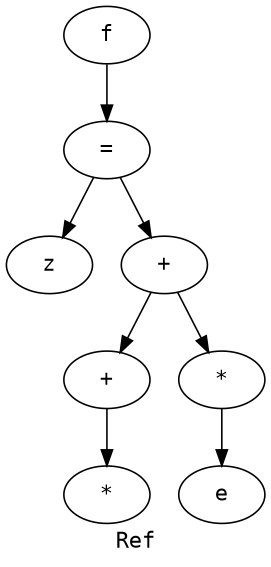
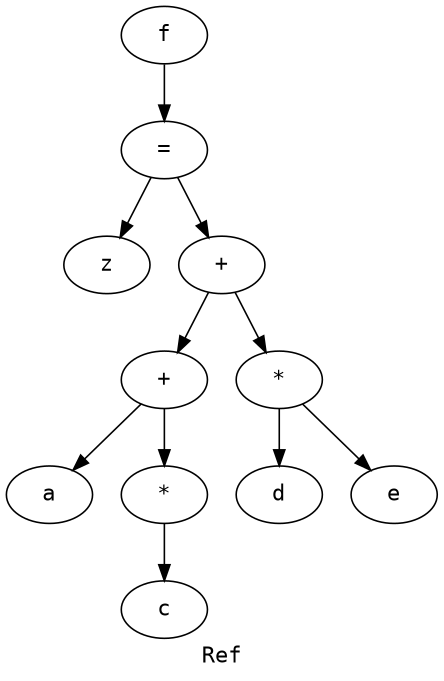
node "a": added
node "d": added
node "c": added
